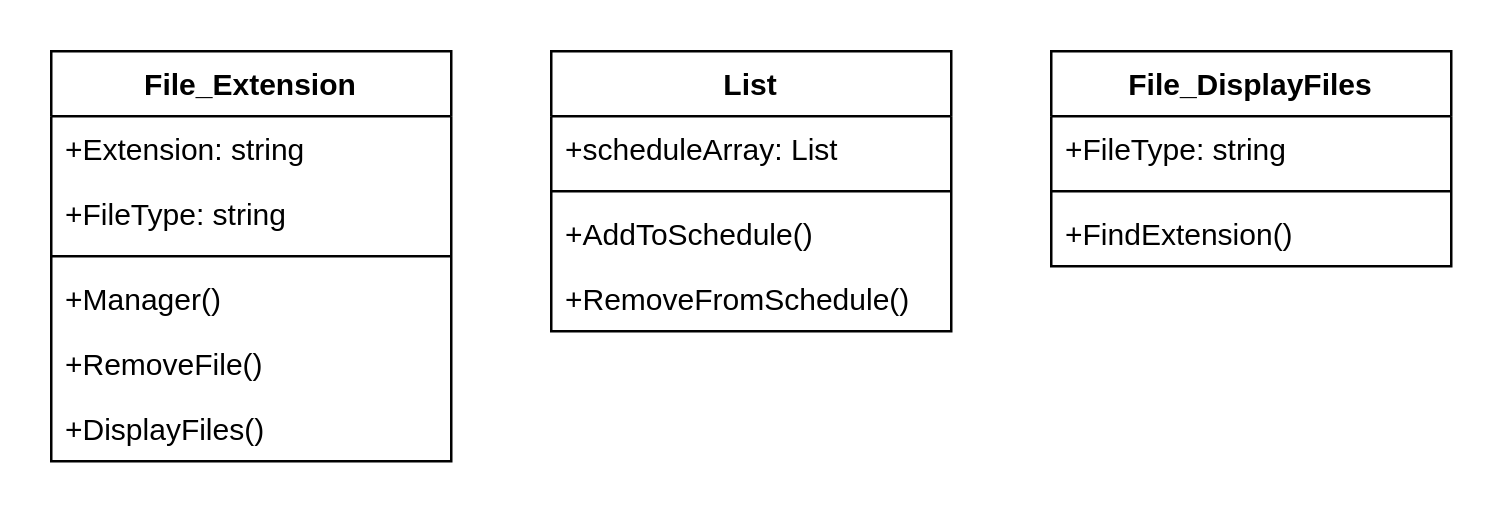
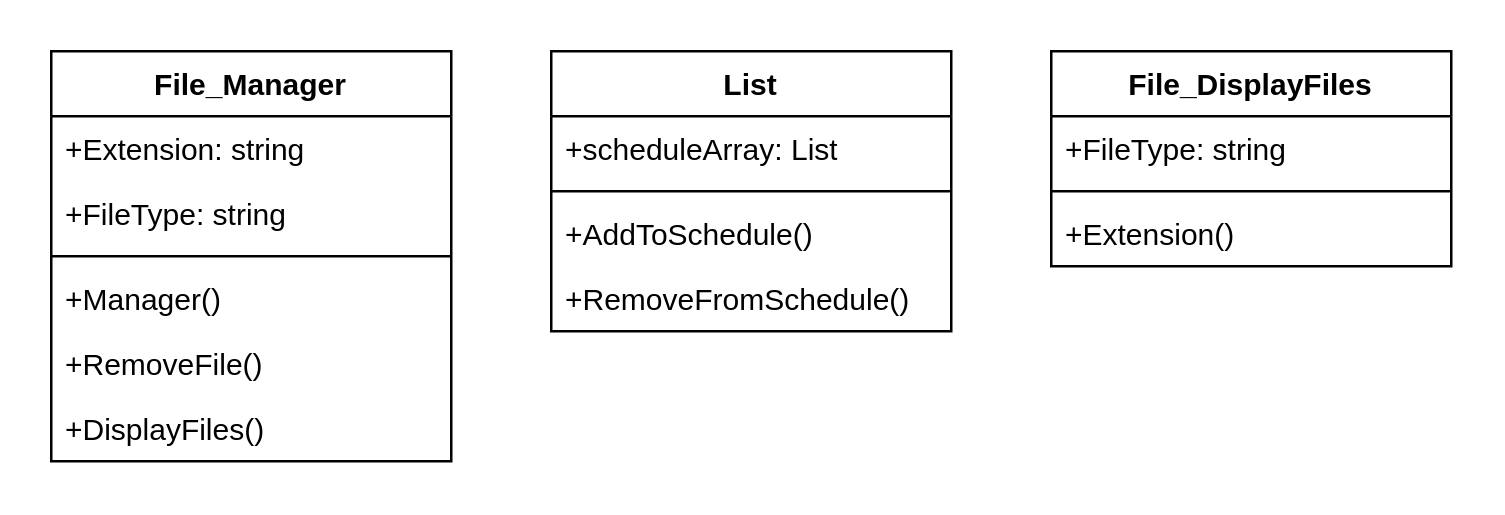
node "File_Extension": label "File_Extension" -> "File_Manager"
node "+FindExtension()": label "+FindExtension()" -> "+Extension()"
